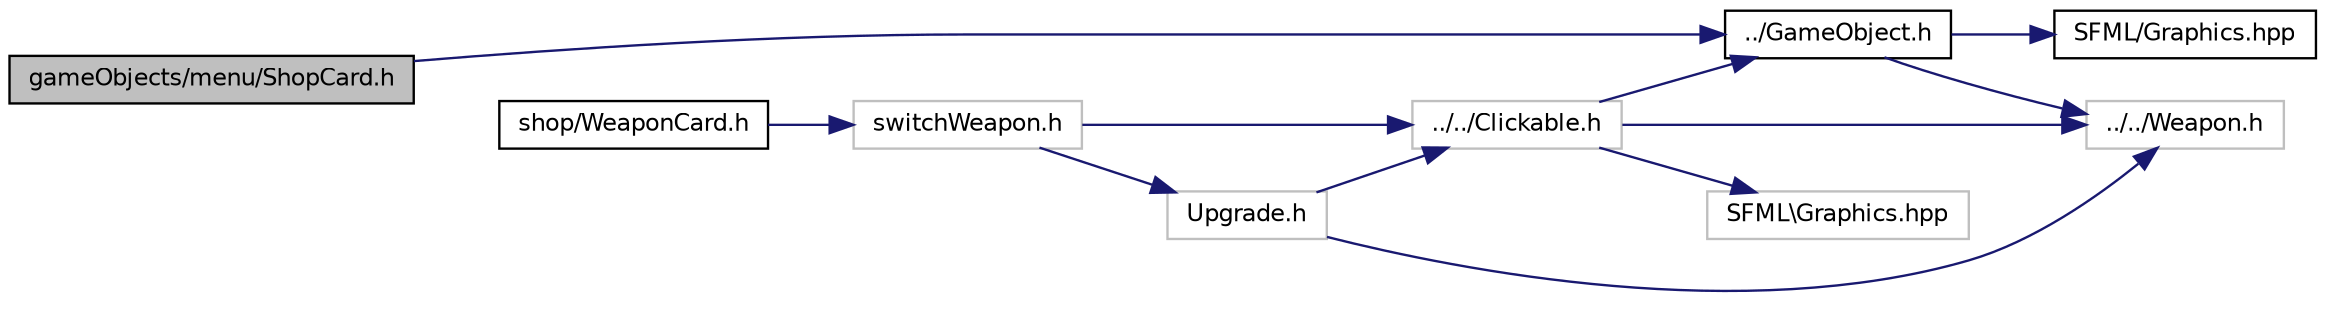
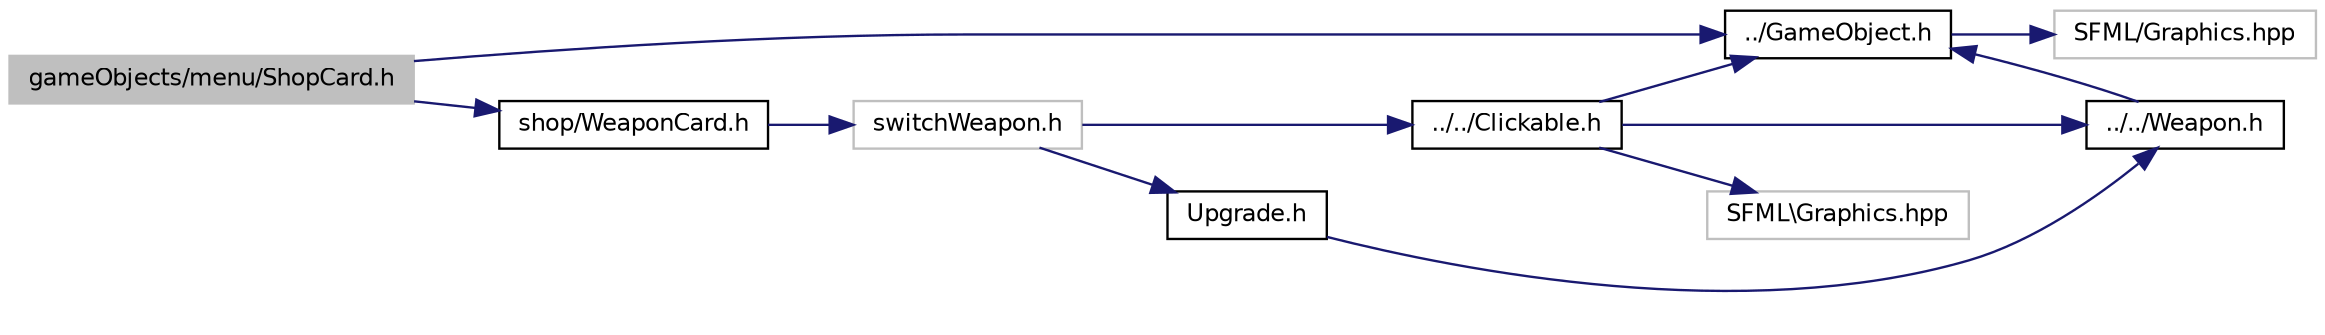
node "SFML/Graphics.hpp": color black -> grey75
node "gameObjects/menu/ShopCard.h": color black -> grey75
edge "../GameObject.h" -> "../../Weapon.h": reversed
edge "gameObjects/menu/ShopCard.h" -> "shop/WeaponCard.h": added
node "../../Clickable.h": color grey75 -> black
node "../../Weapon.h": color grey75 -> black
edge "Upgrade.h" -> "../../Clickable.h": removed
node "Upgrade.h": color grey75 -> black
